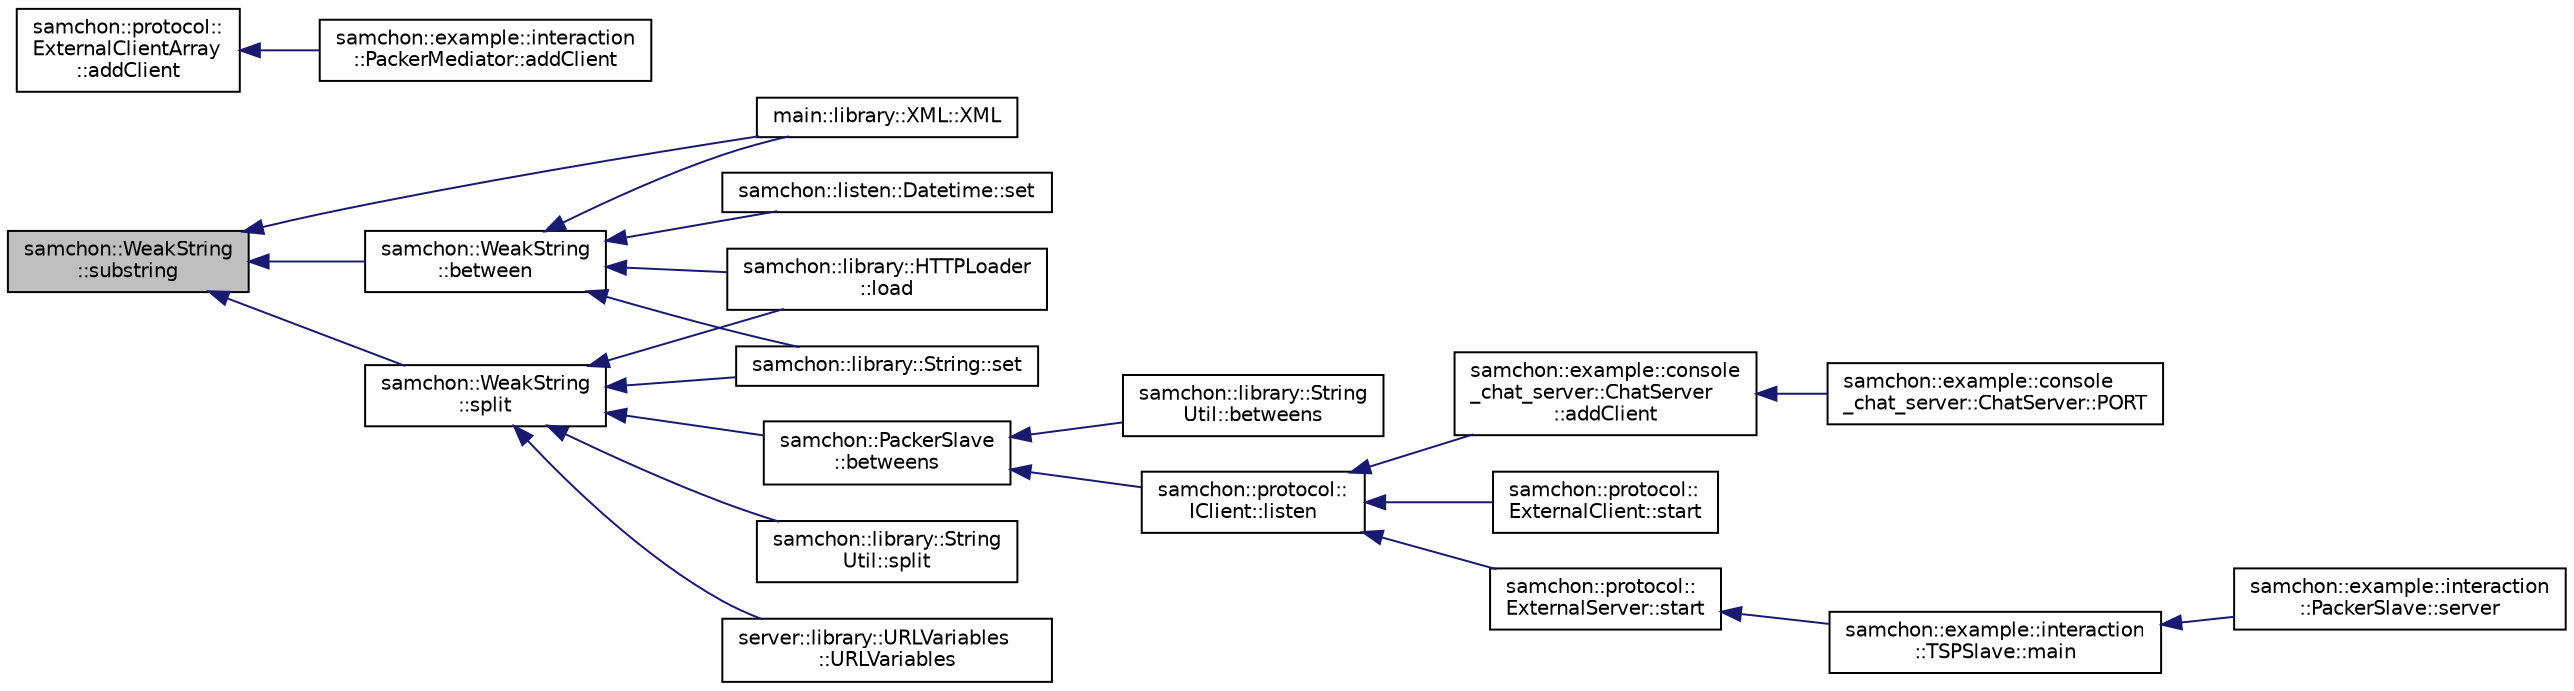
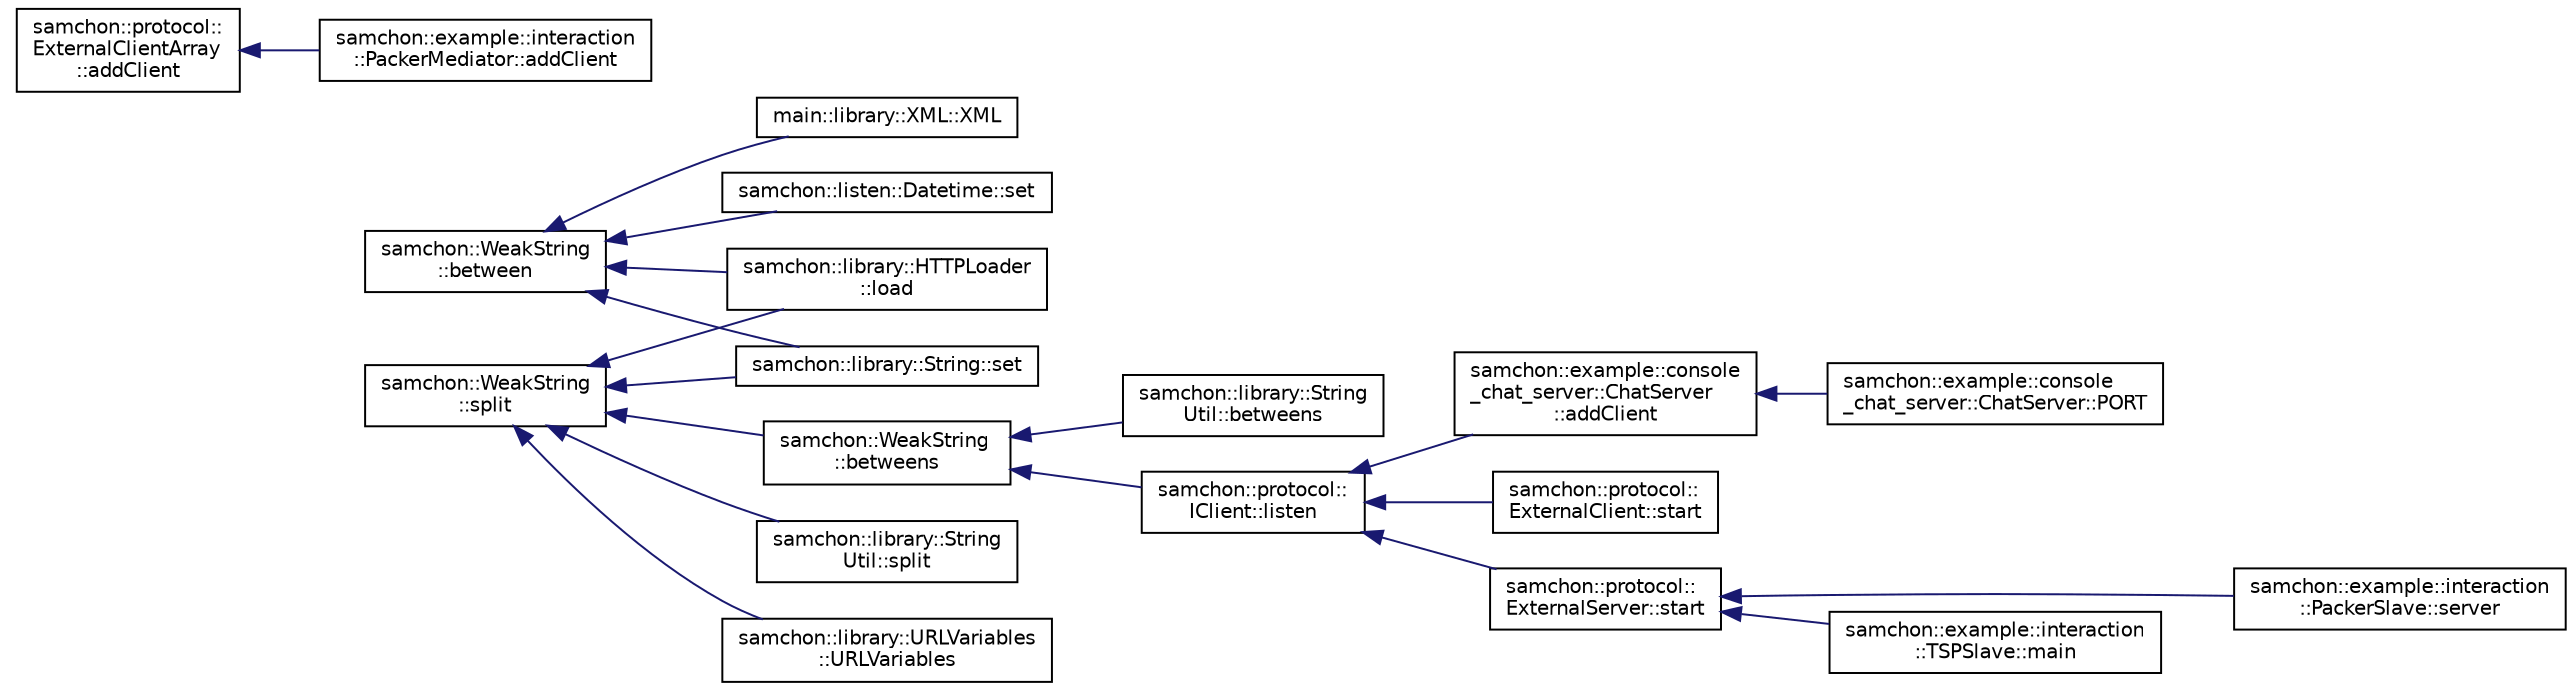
node "samchon::WeakString ::substring": removed
node "samchon::PackerSlave ::betweens": label "samchon::PackerSlave ::betweens" -> "samchon::WeakString ::betweens"
edge "samchon::example::interaction ::PackerSlave::server" -> "samchon::example::interaction ::TSPSlave::main": now "samchon::example::interaction ::PackerSlave::server" -> "samchon::protocol:: ExternalServer::start"
node "server::library::URLVariables ::URLVariables": label "server::library::URLVariables ::URLVariables" -> "samchon::library::URLVariables ::URLVariables"
